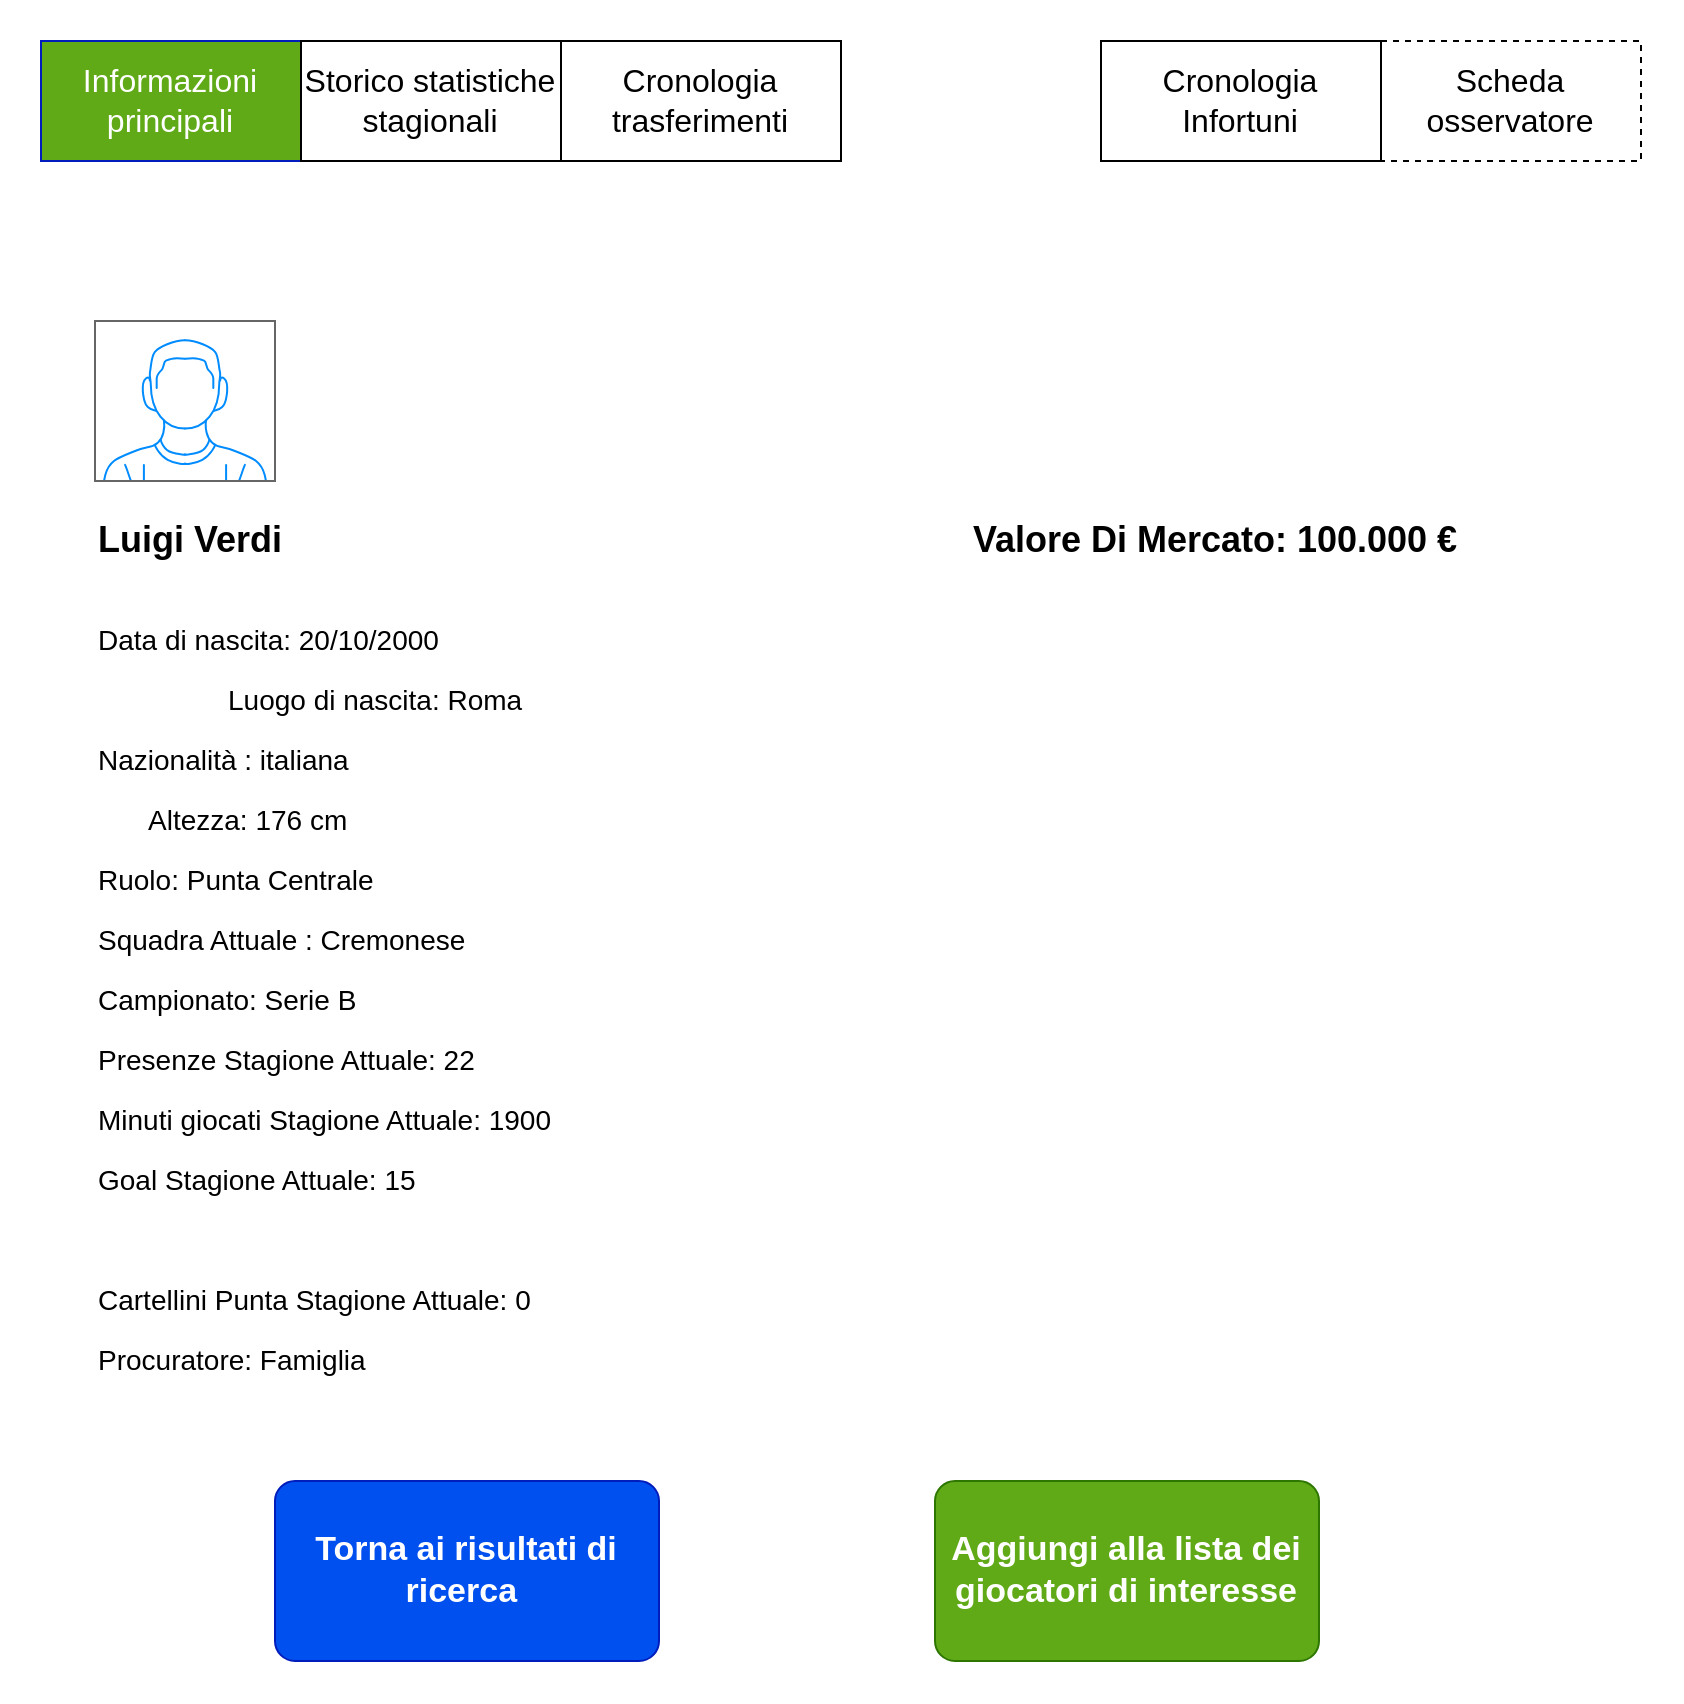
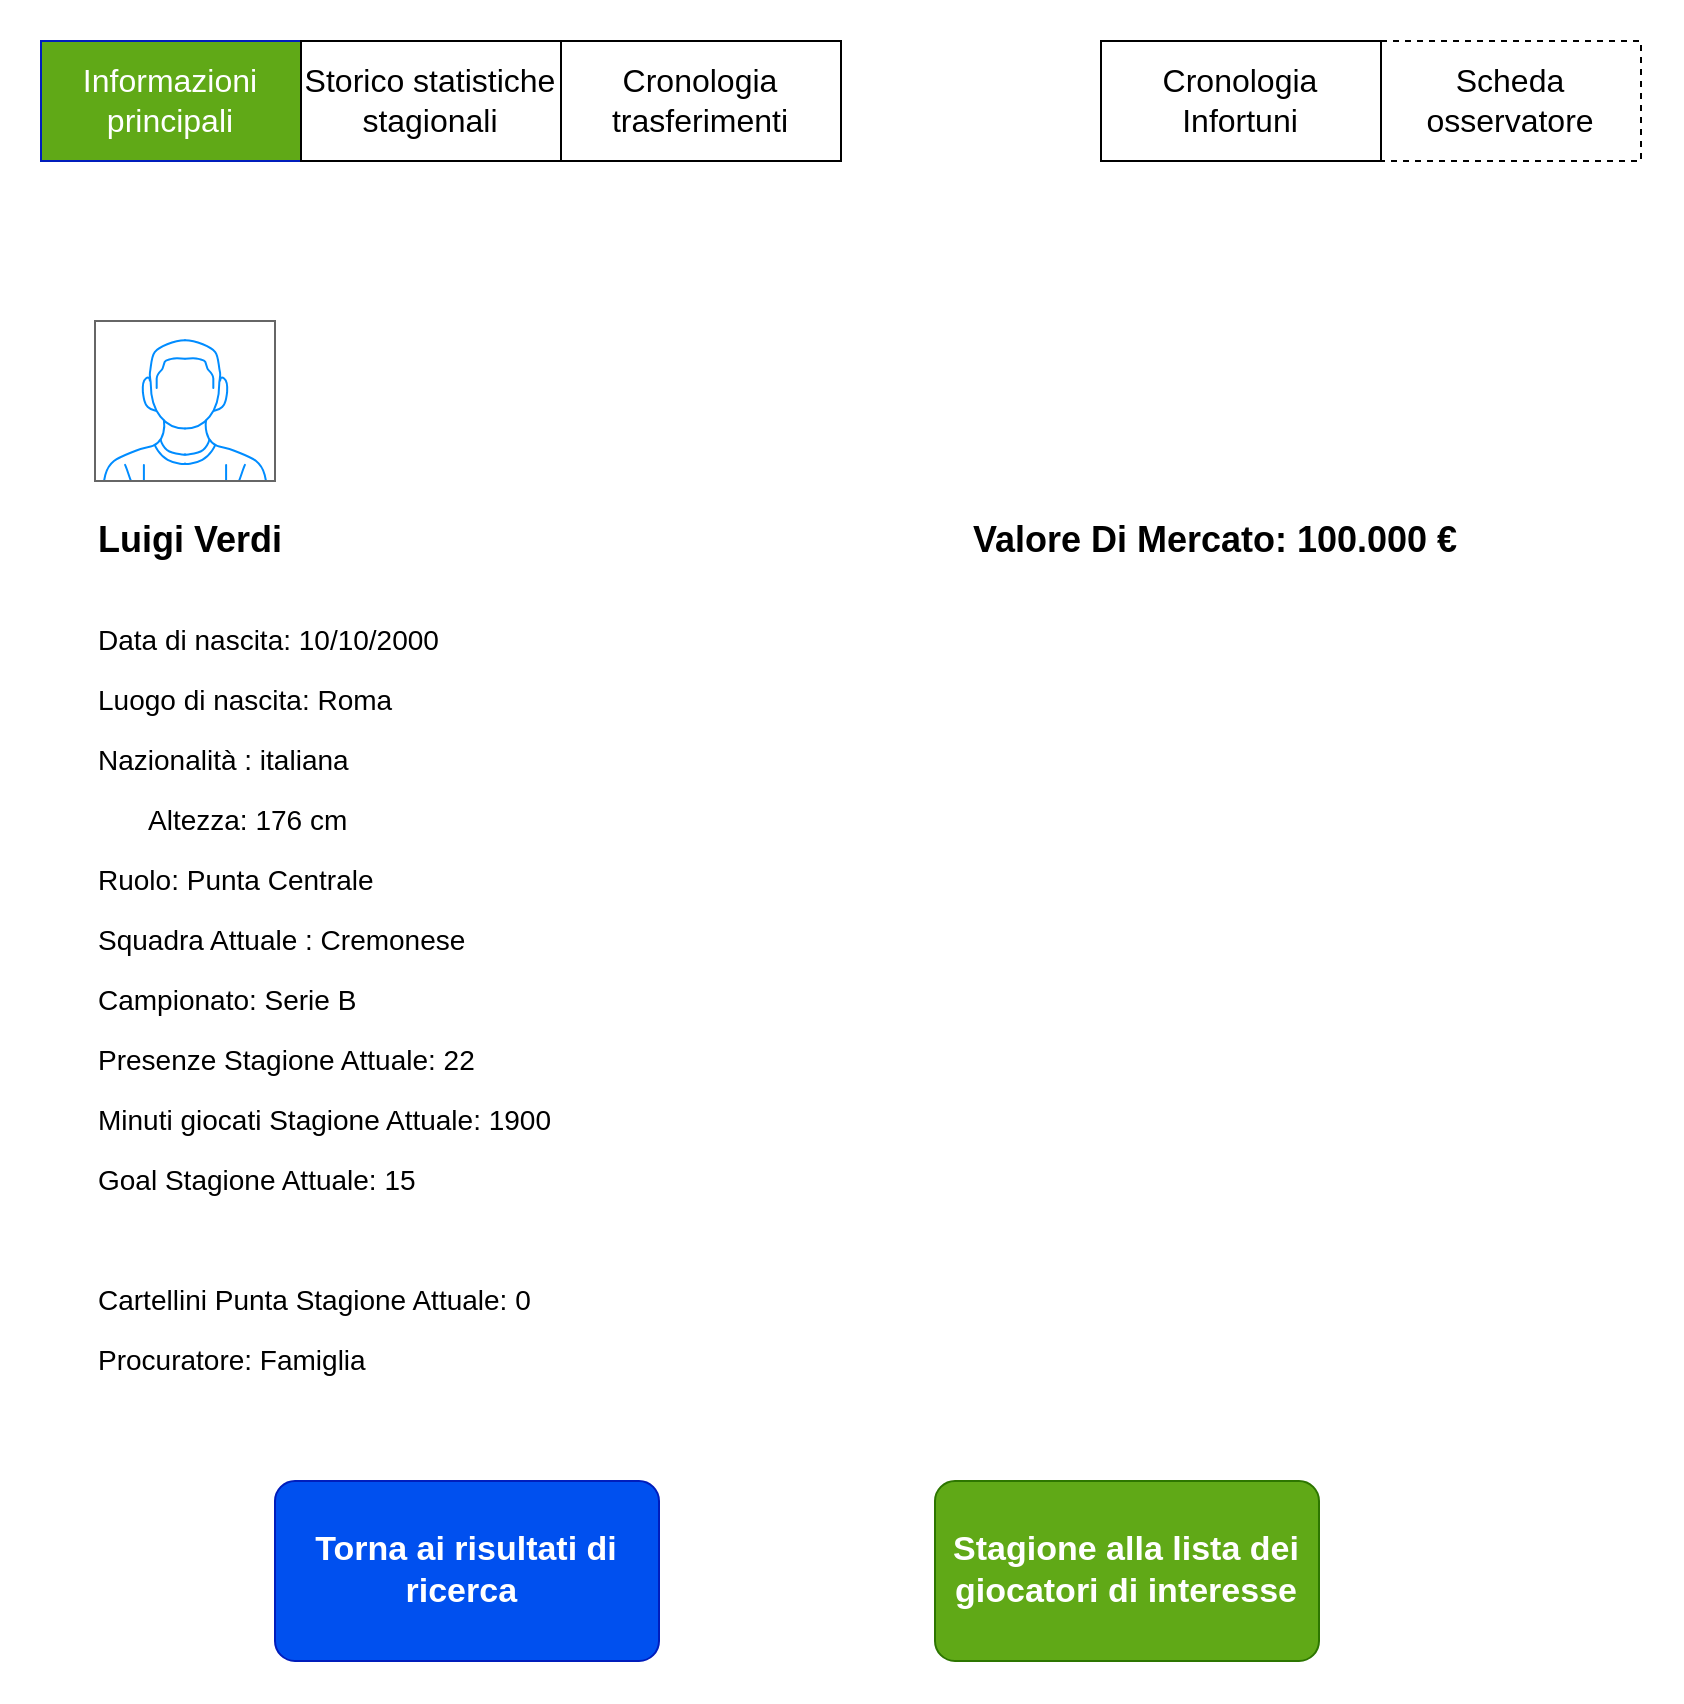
node "Data di nascita: 20/10/2000": label "Data di nascita: 20/10/2000" -> "Data di nascita: 10/10/2000"
node "Luogo di nascita: Roma": moved (395, 701) -> (265, 701)
node "Aggiungi alla lista dei giocatori di interesse": label "Aggiungi alla lista dei giocatori di interesse" -> "Stagione alla lista dei giocatori di interesse"
